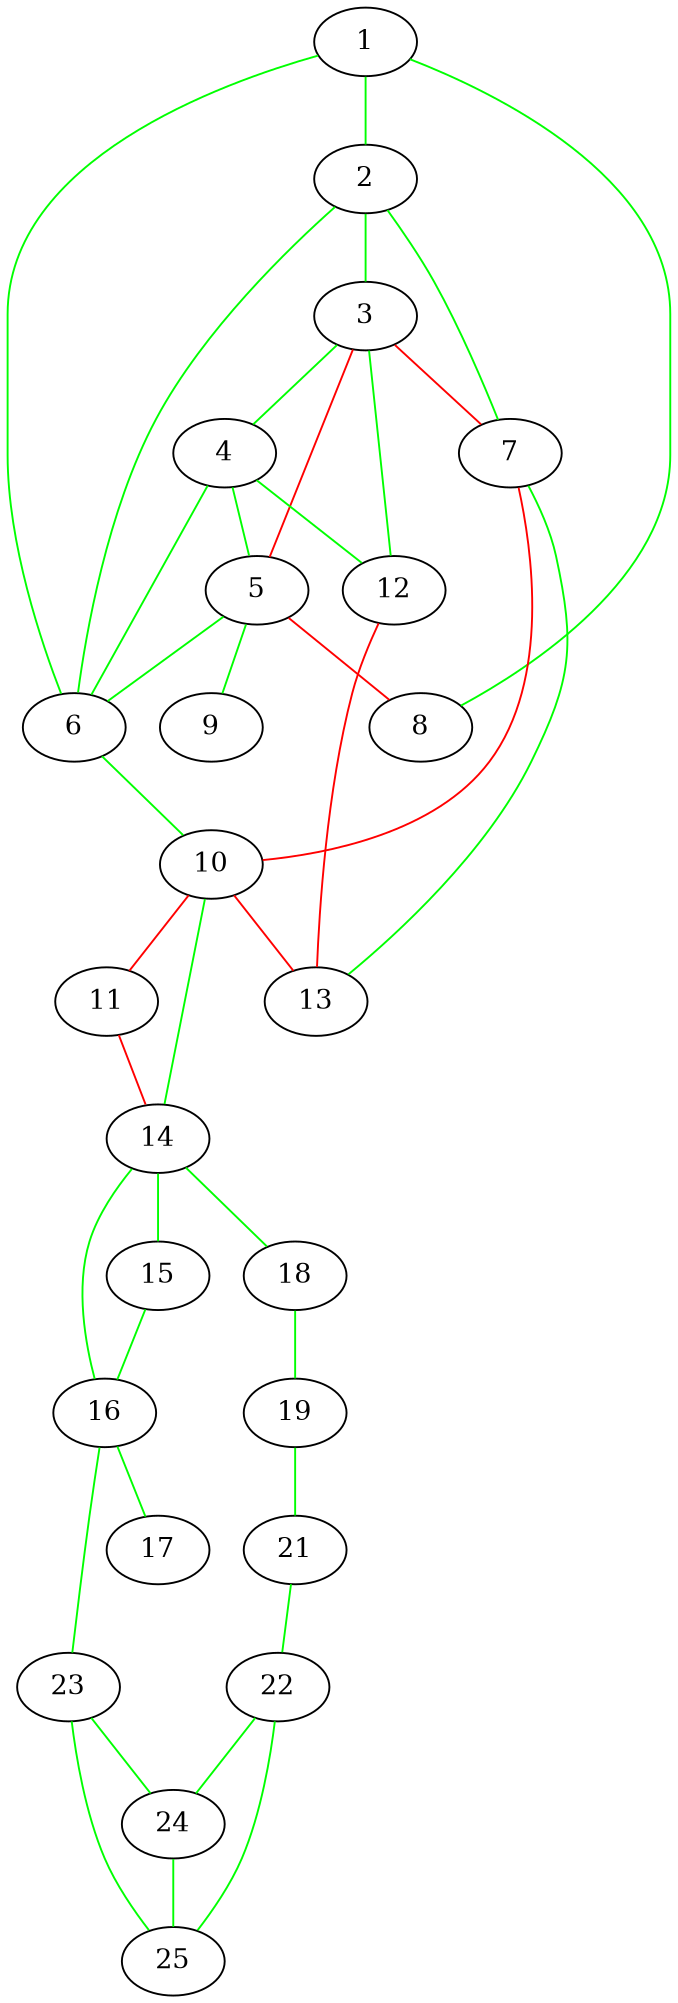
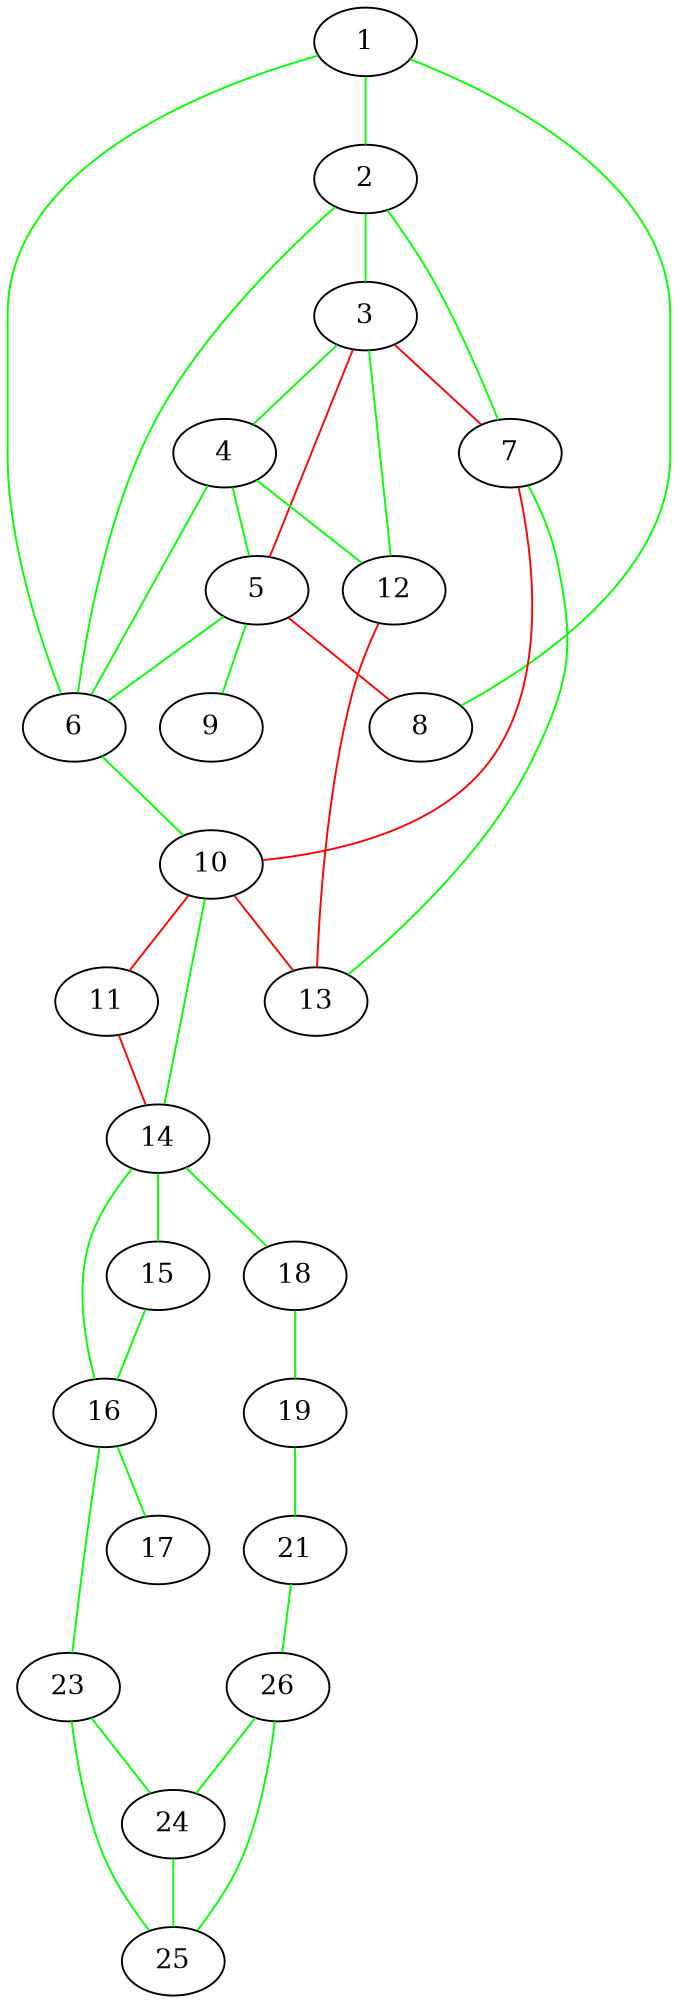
node "22": label "22" -> "26"
